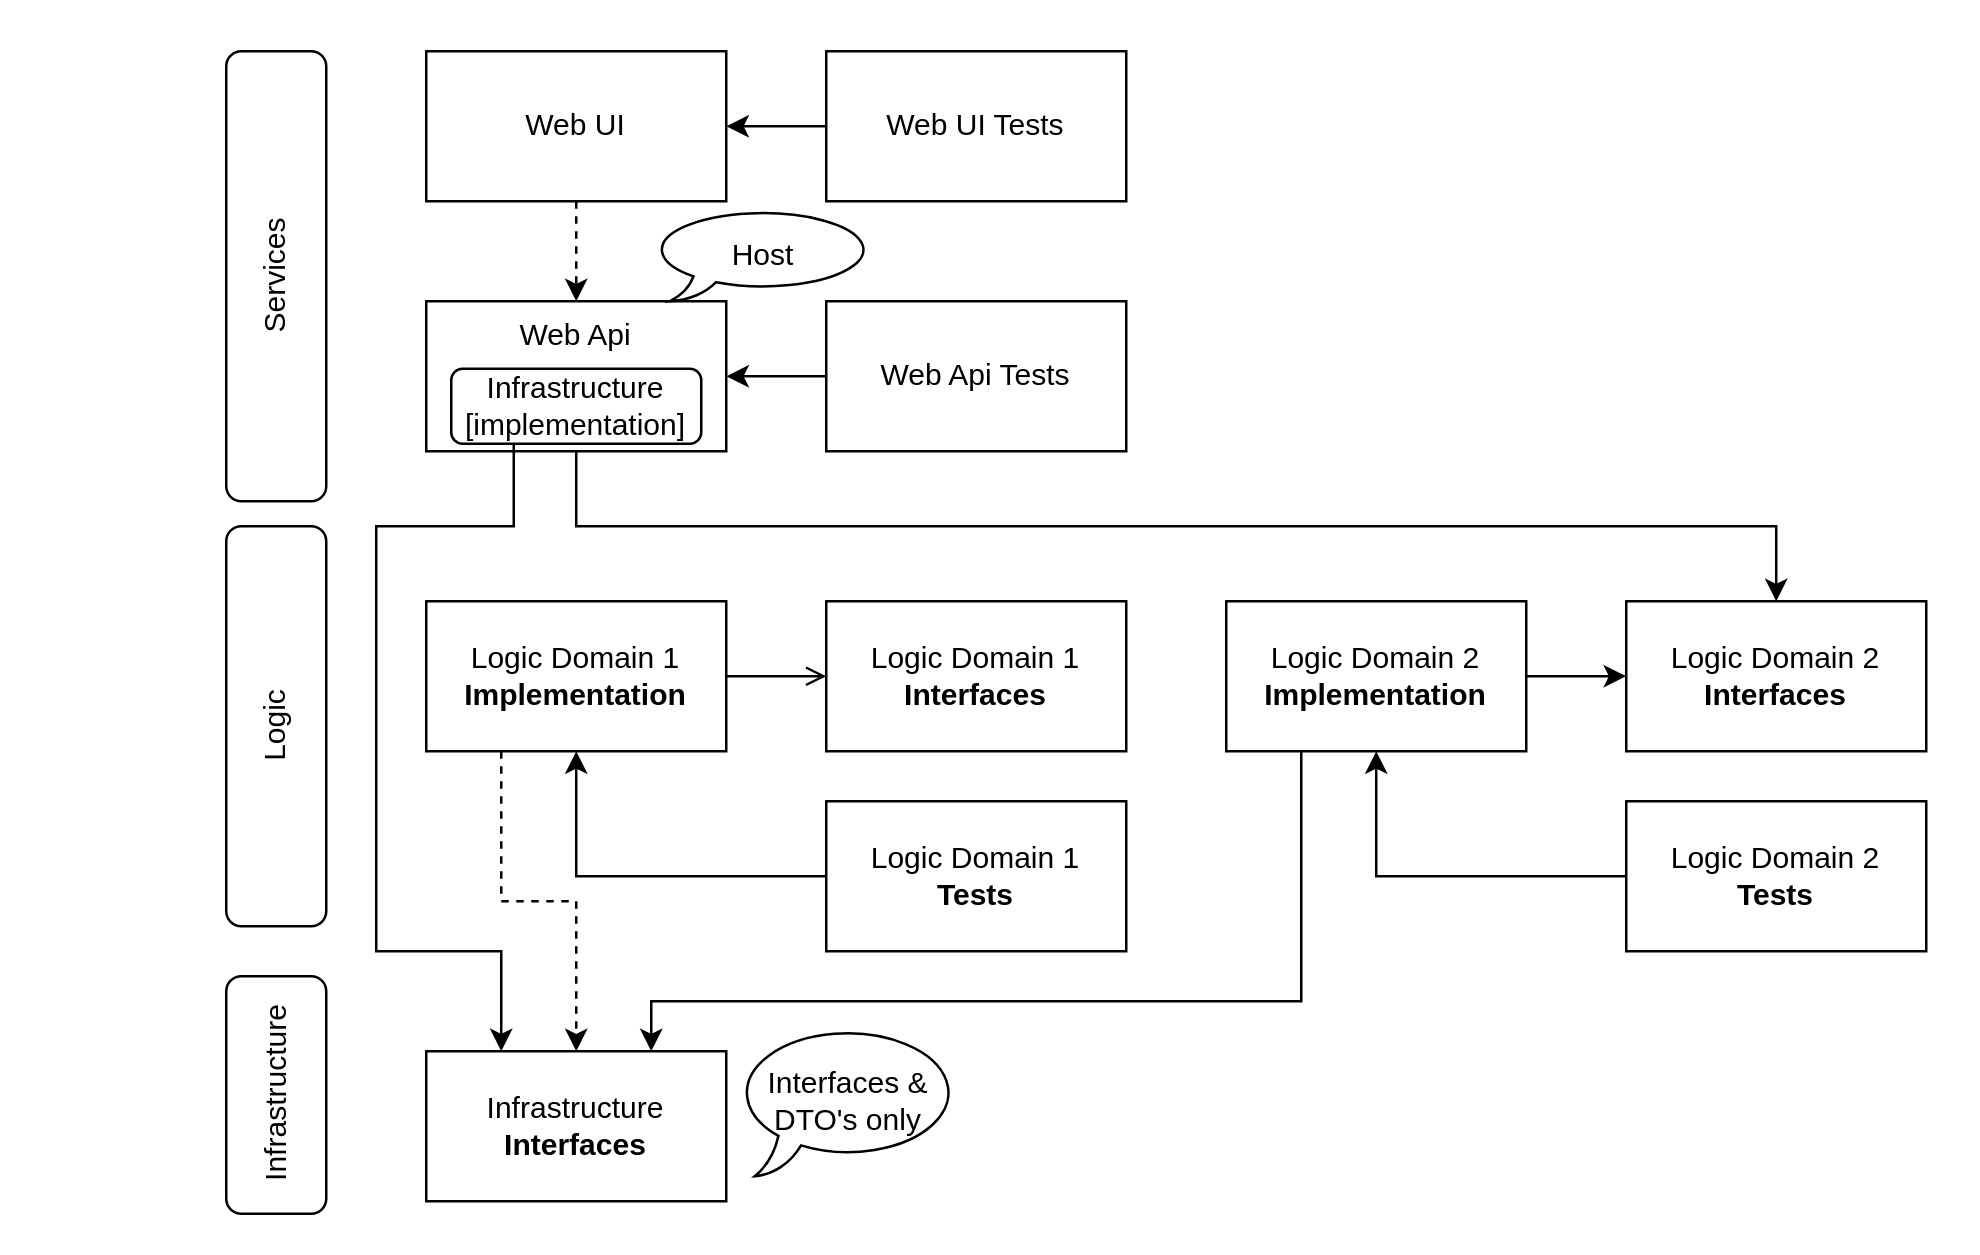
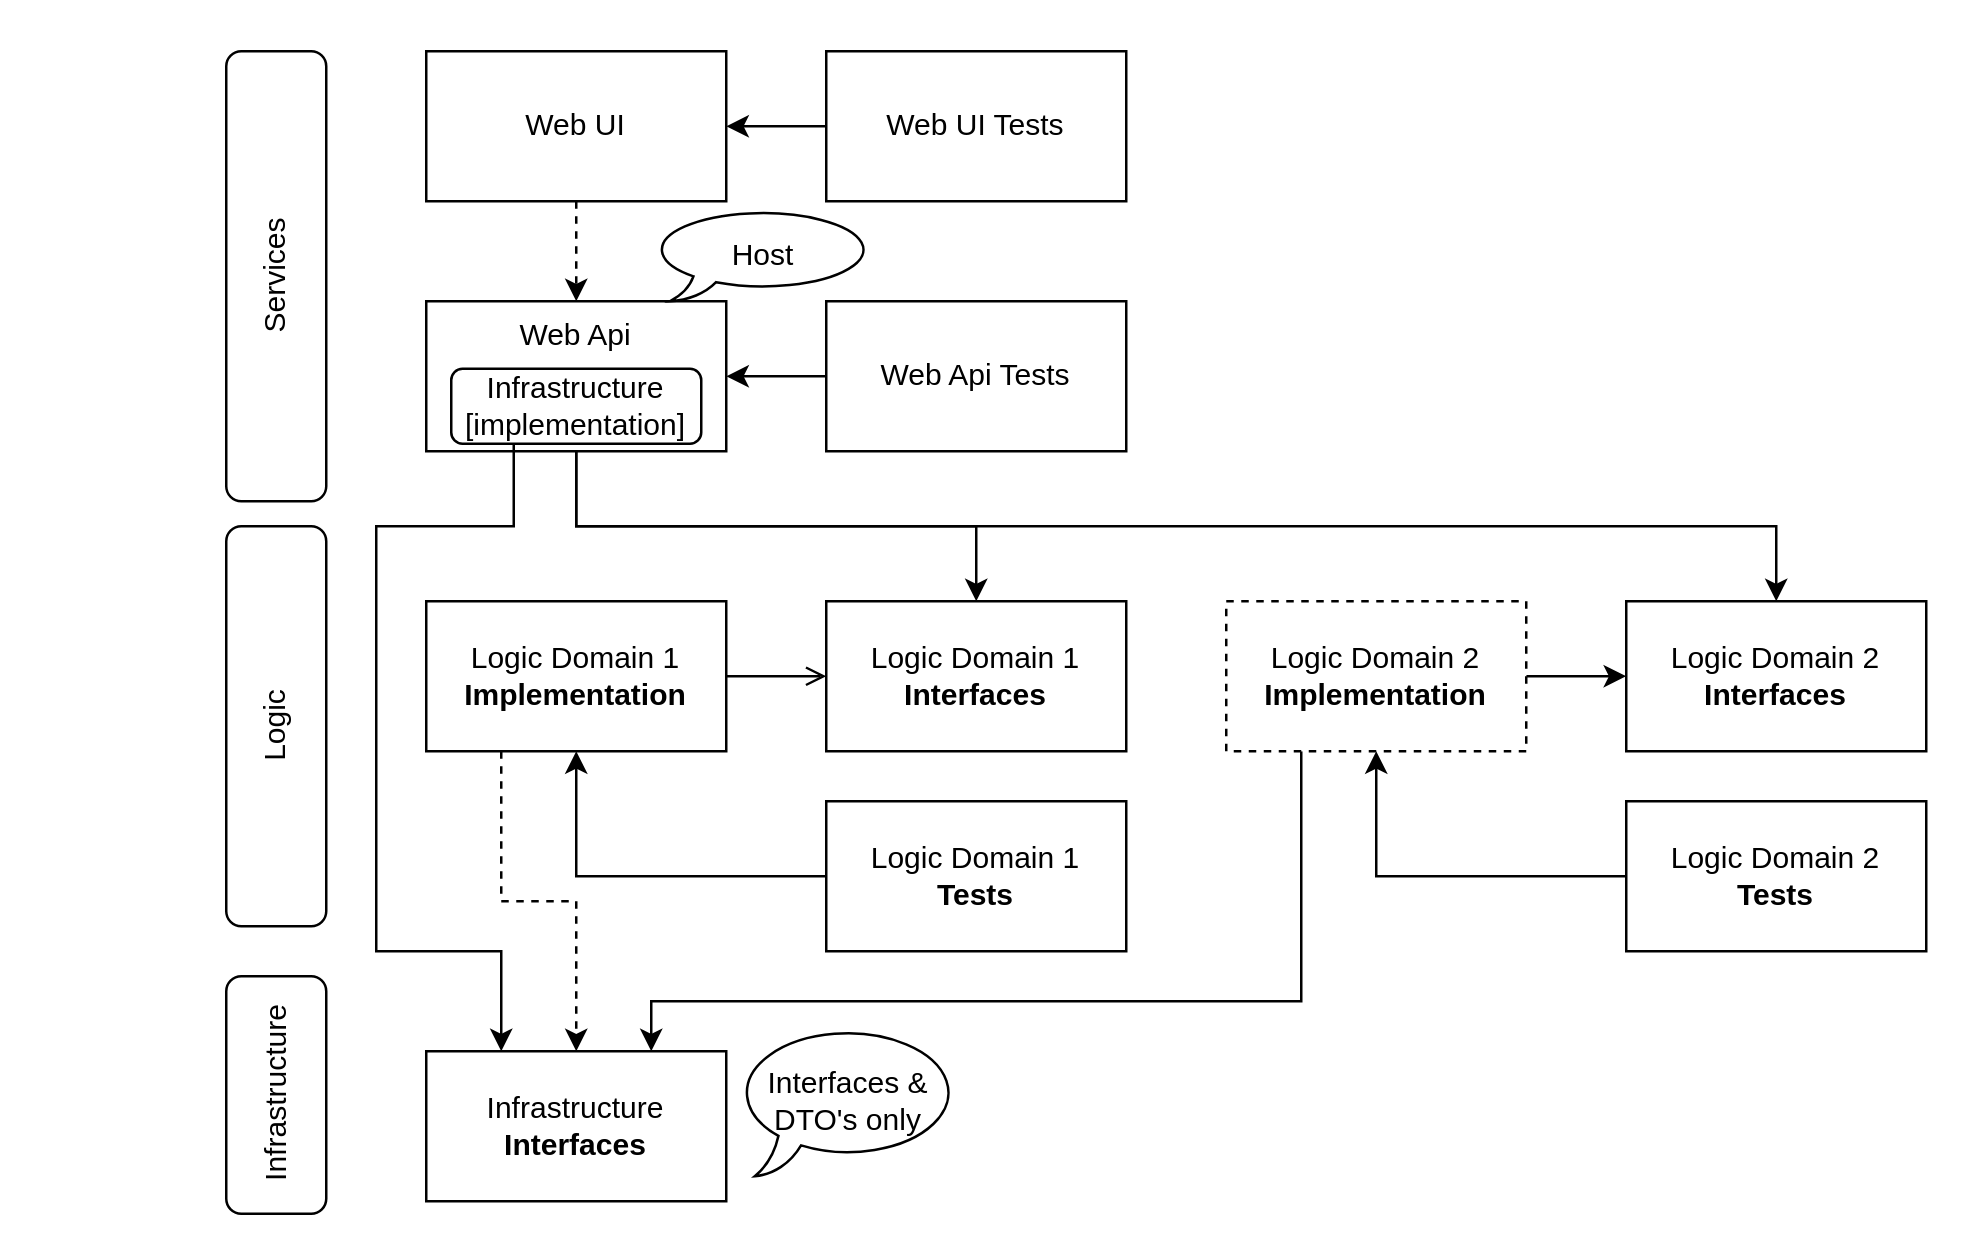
edge "Web Api" -> "Logic Domain 1 Interfaces": added
node "Logic Domain 2 Implementation": style solid -> dashed
